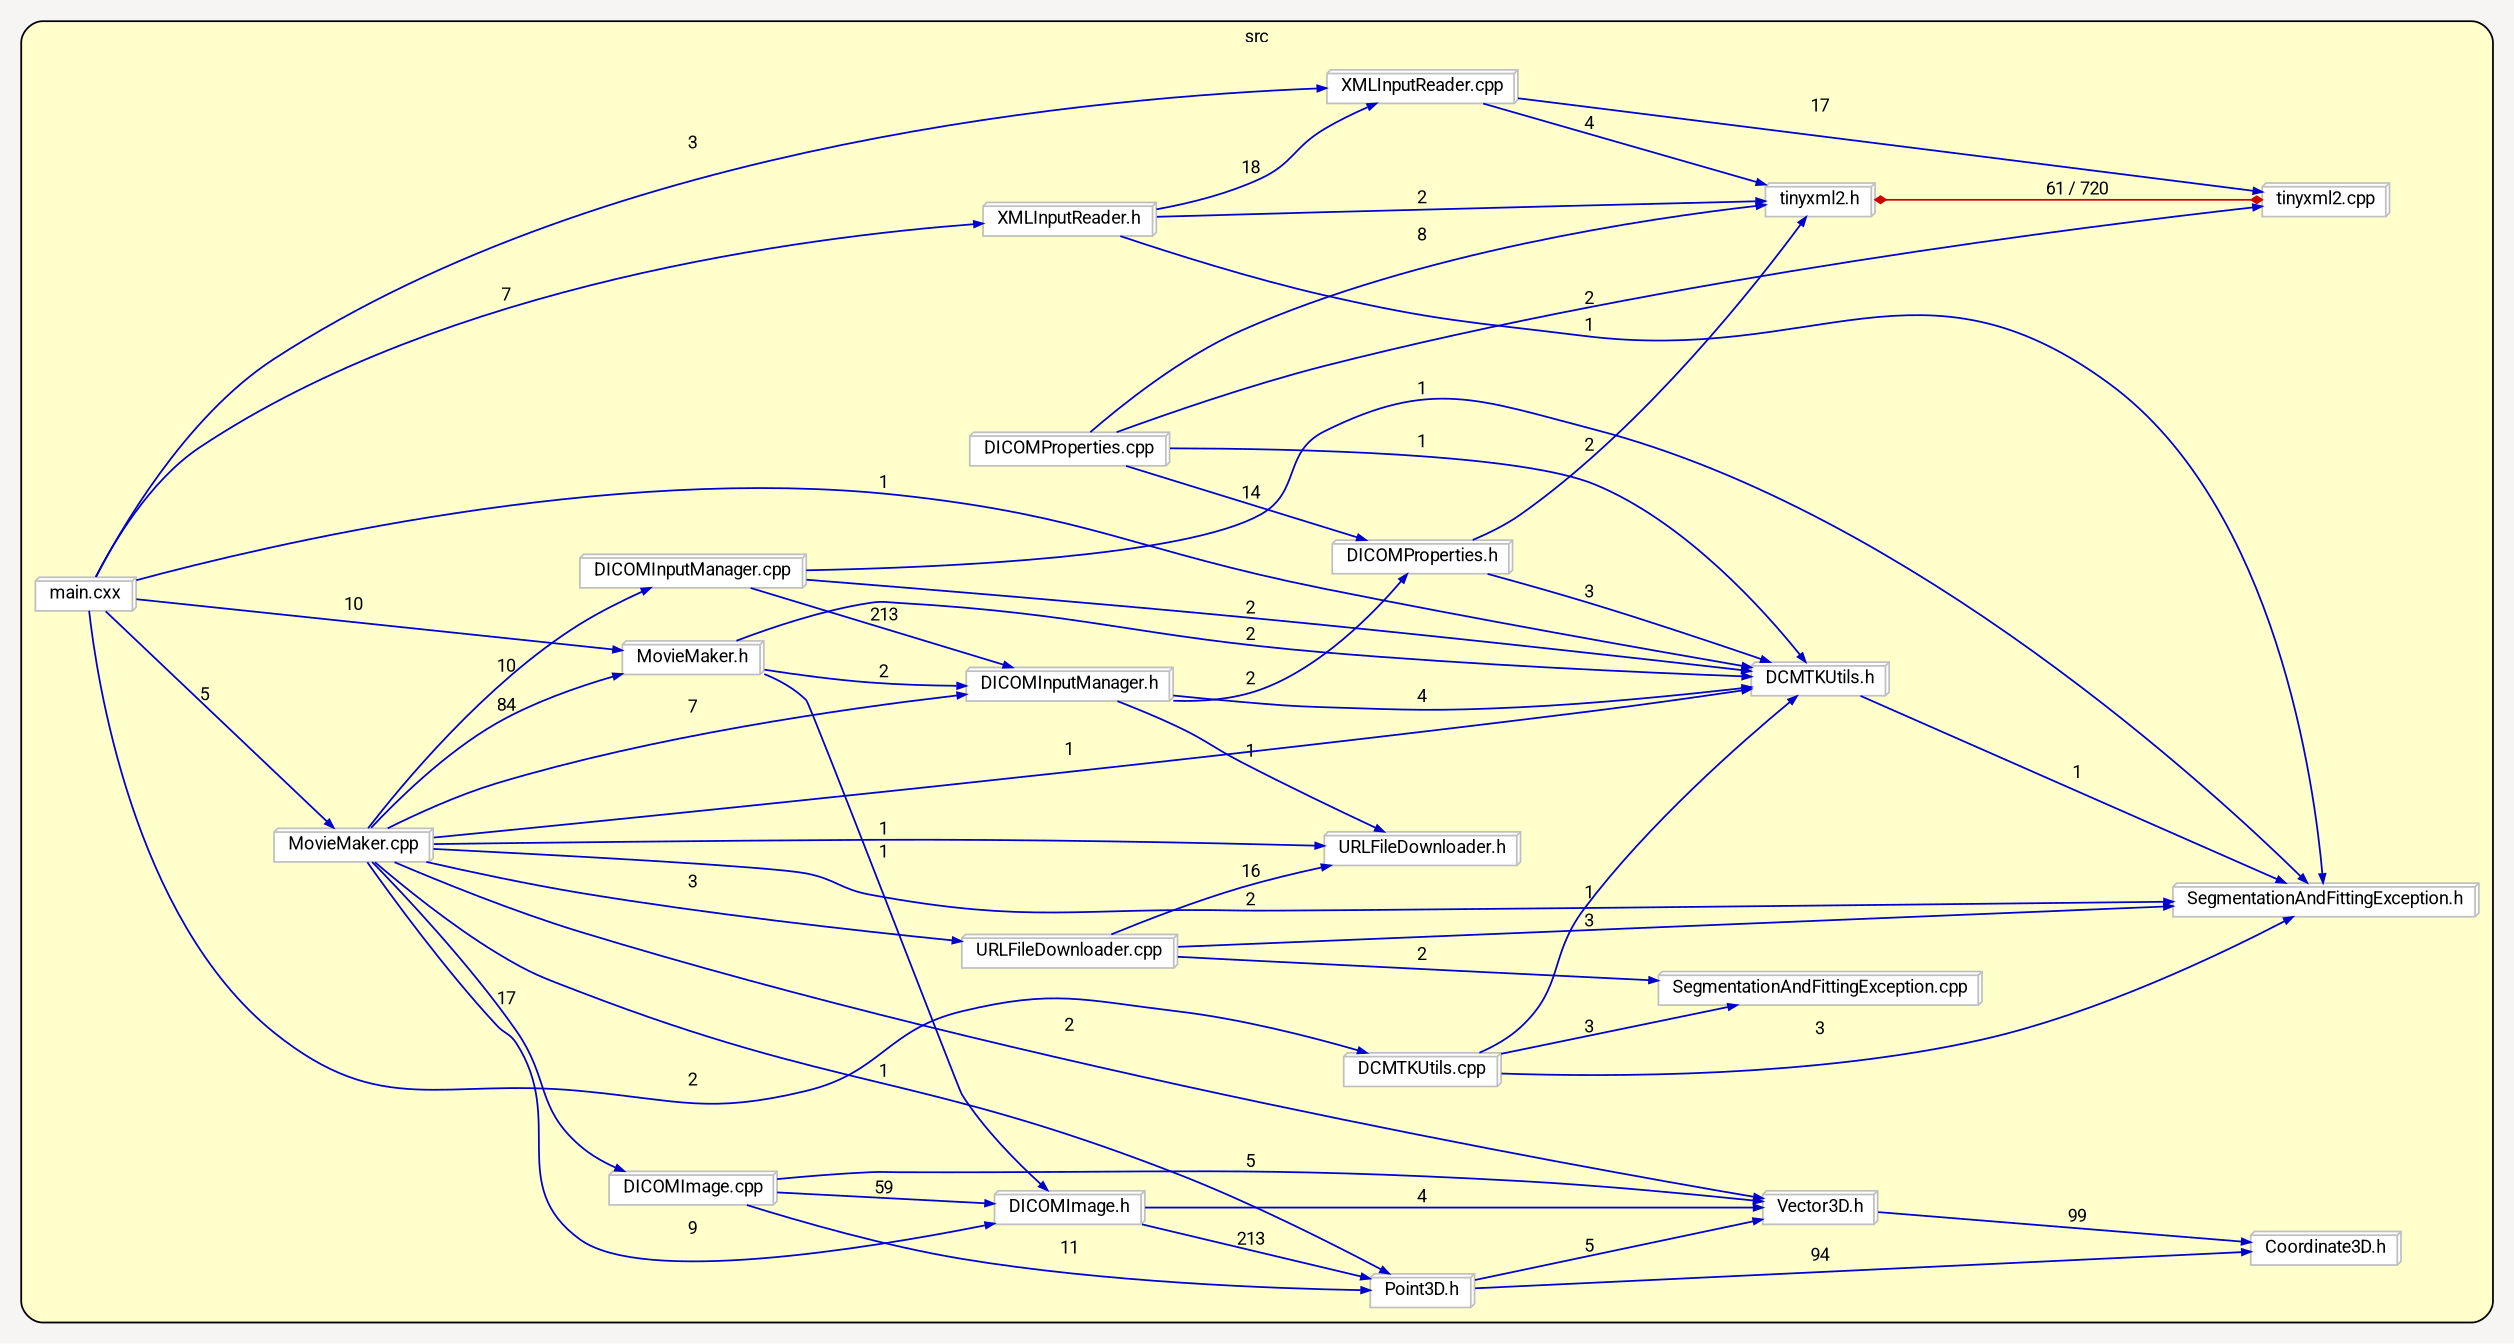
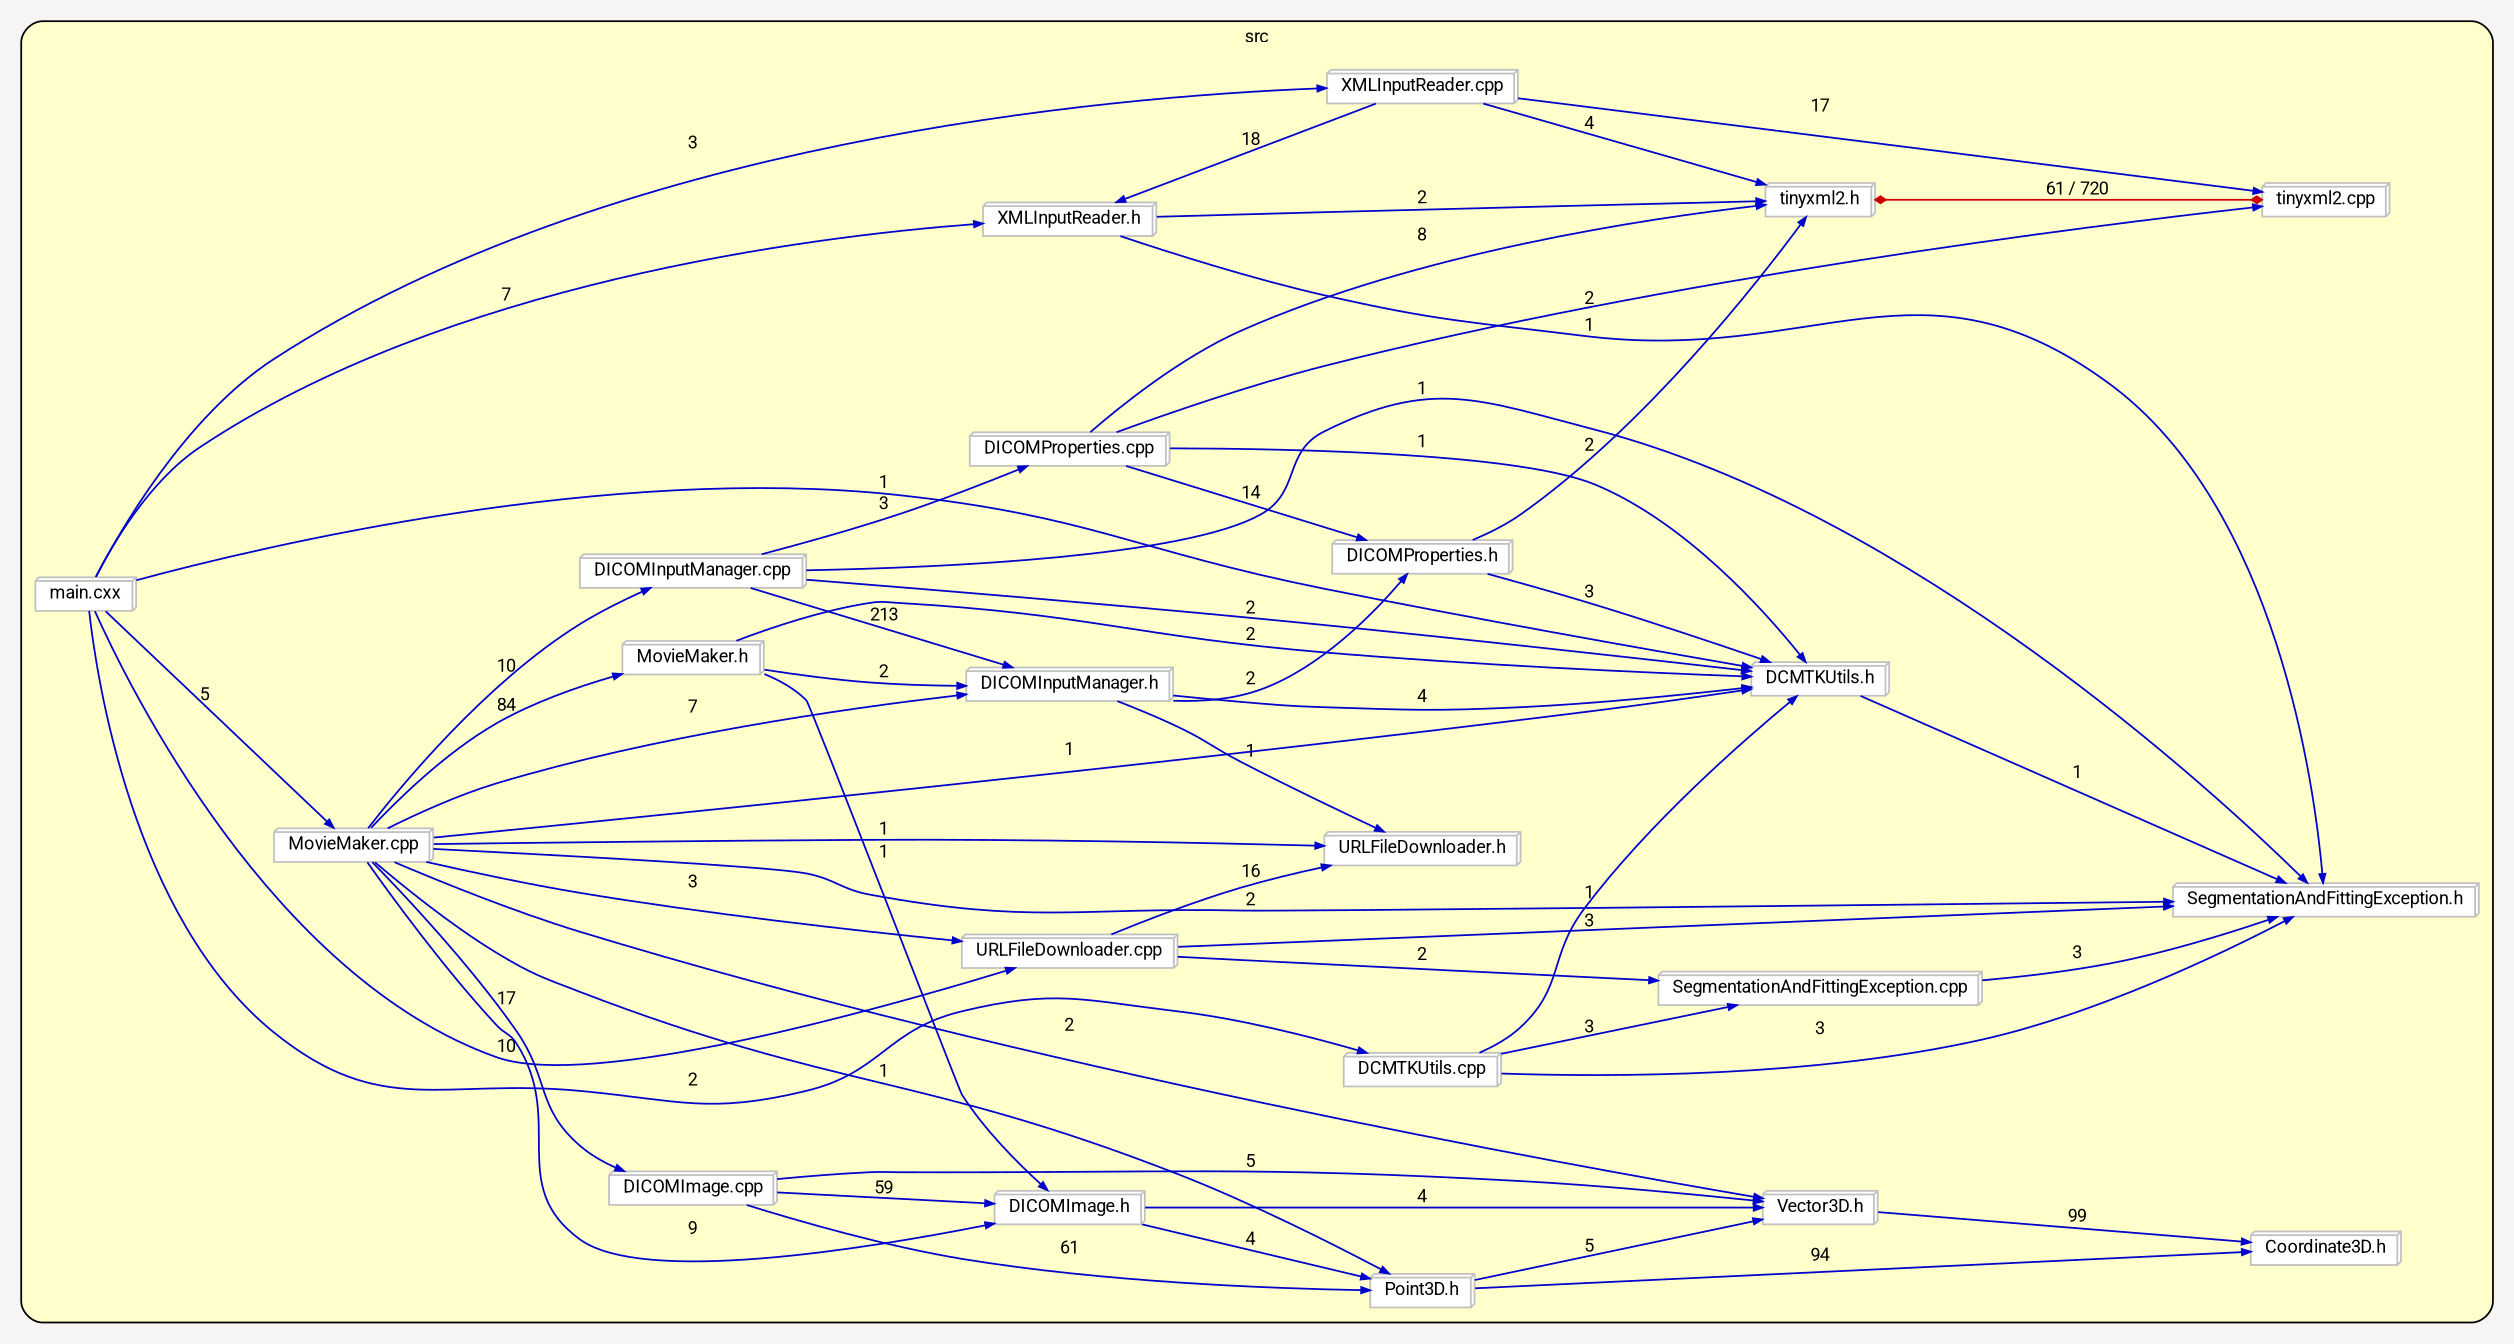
edge "XMLInputReader.h" -> "XMLInputReader.cpp": reversed
edge "DICOMInputManager.cpp" -> "DICOMProperties.cpp": added, label "3"
edge "main.cxx" -> "MovieMaker.h": now "main.cxx" -> "URLFileDownloader.cpp"
edge "SegmentationAndFittingException.cpp" -> "SegmentationAndFittingException.h": added, label "3"
edge "DICOMImage.h" -> "Point3D.h": label "213" -> "4"
edge "DICOMImage.cpp" -> "Point3D.h": label "11" -> "61"
